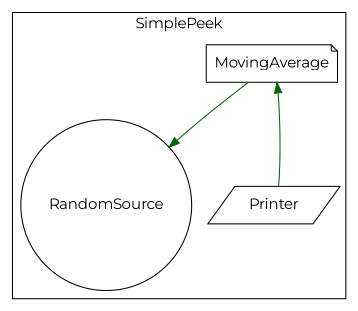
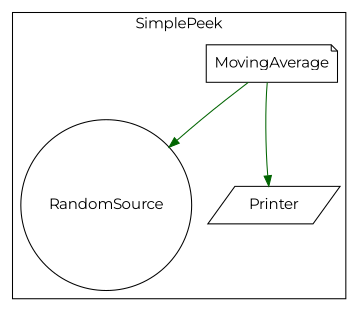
edge "Printer" -> "MovingAverage": reversed
